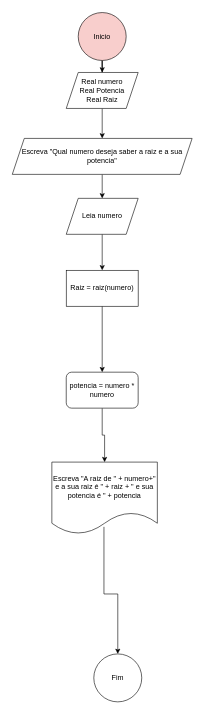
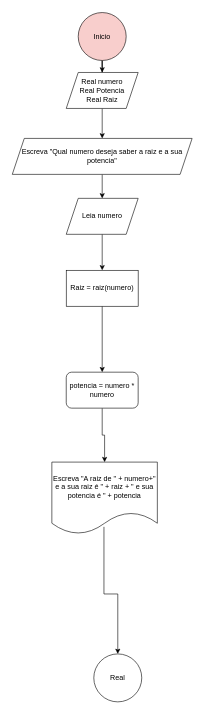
node "Fim": label "Fim" -> "Real"
